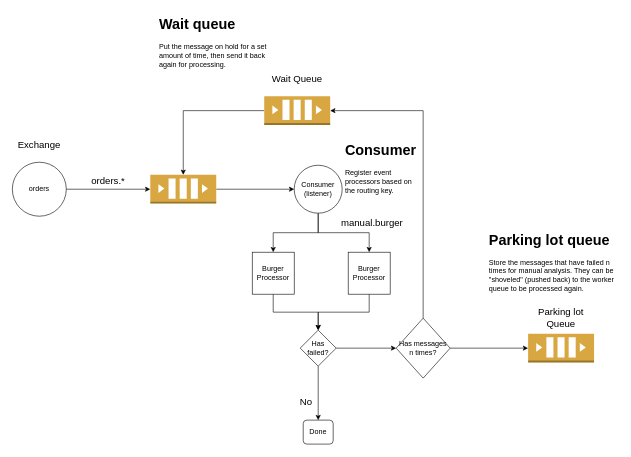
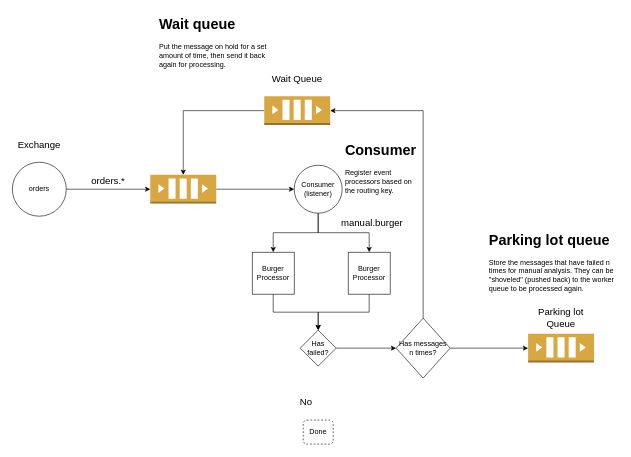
edge "Has failed?" -> "Done": removed
node "Done": style solid -> dashed
